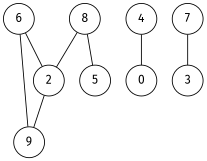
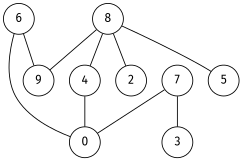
edge "6" -- "2": now "6" -- "0"
edge "8" -- "4": added
edge "2" -- "9": now "8" -- "9"
edge "7" -- "0": added
